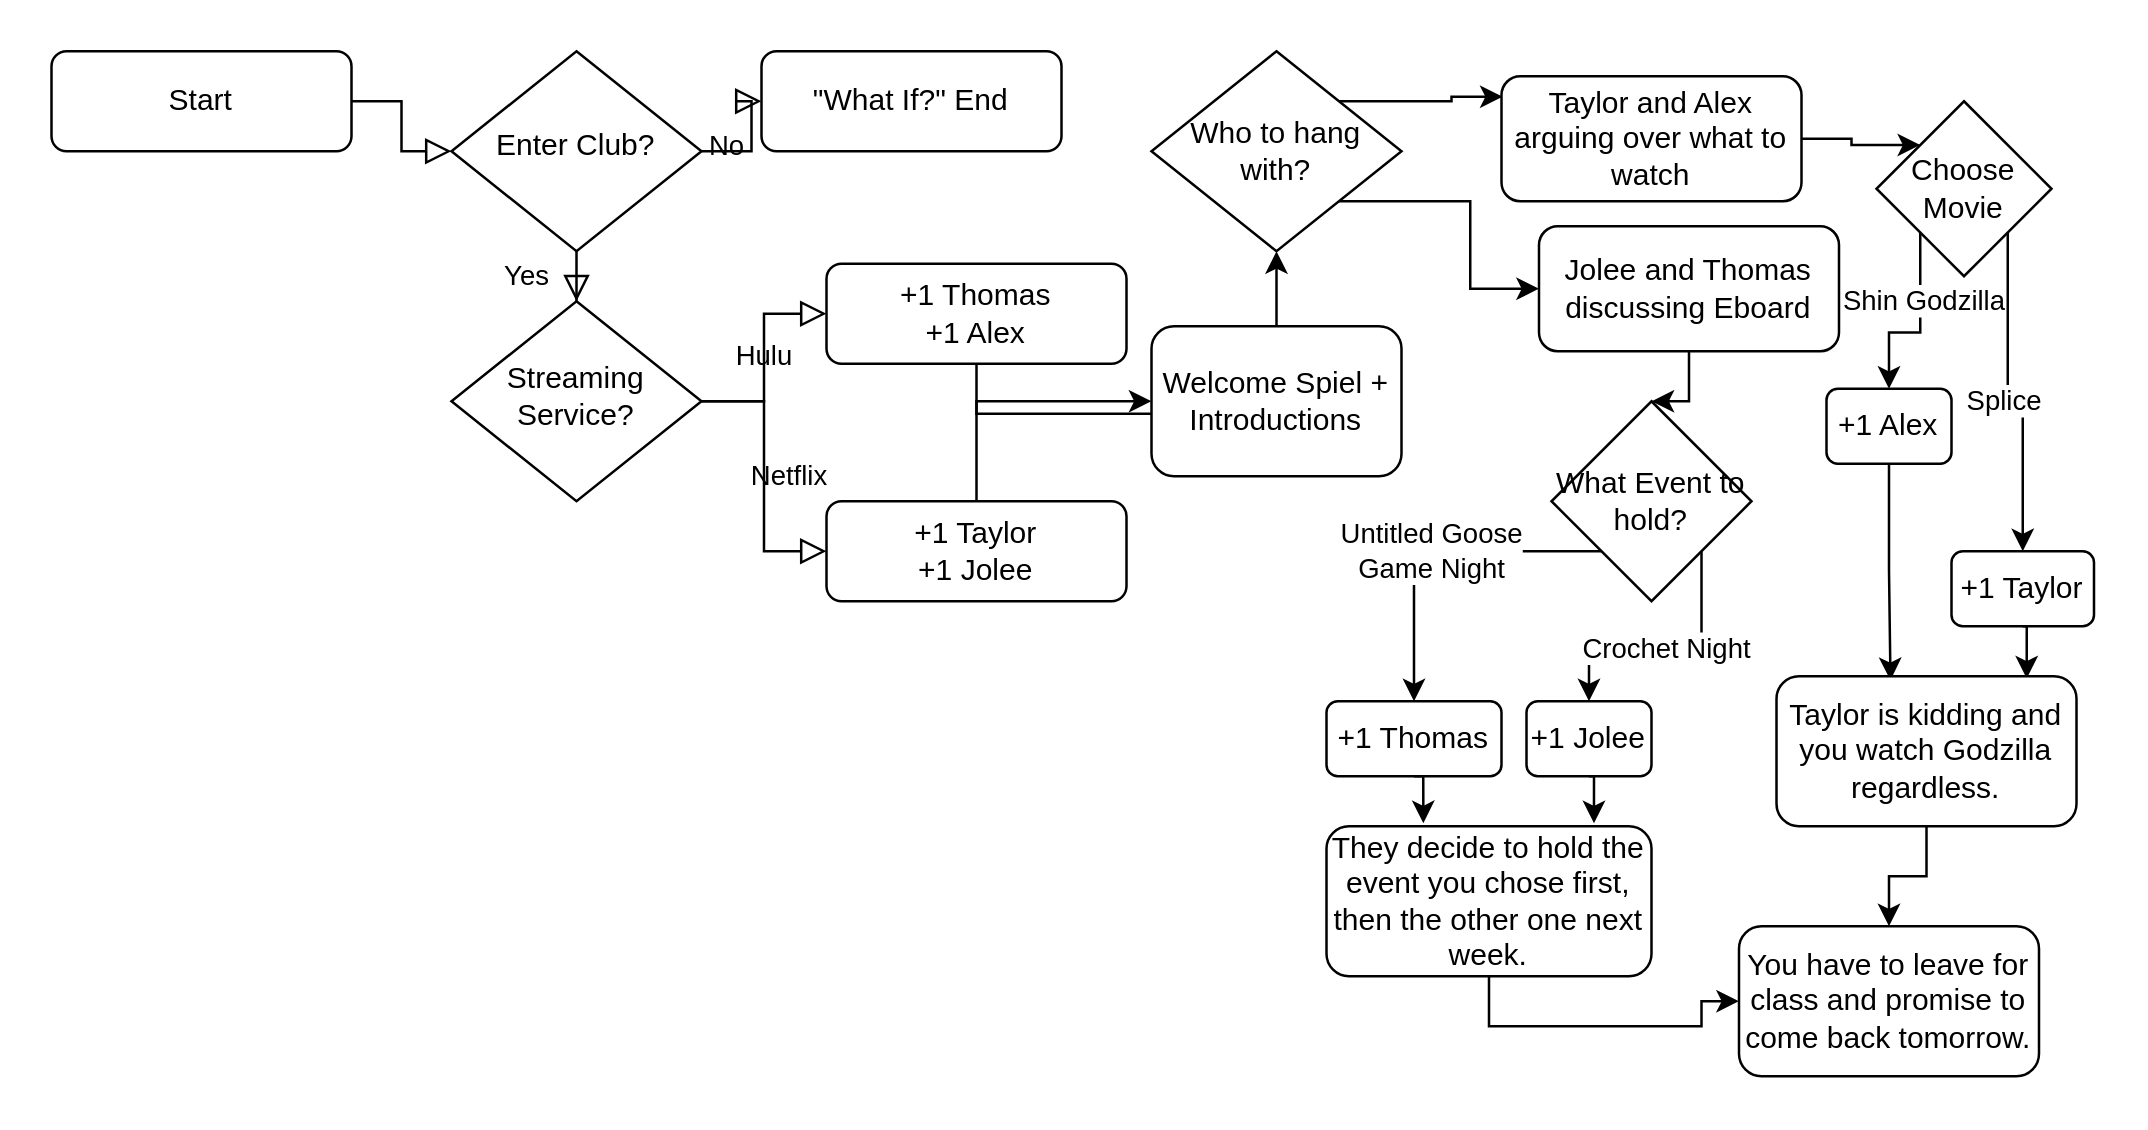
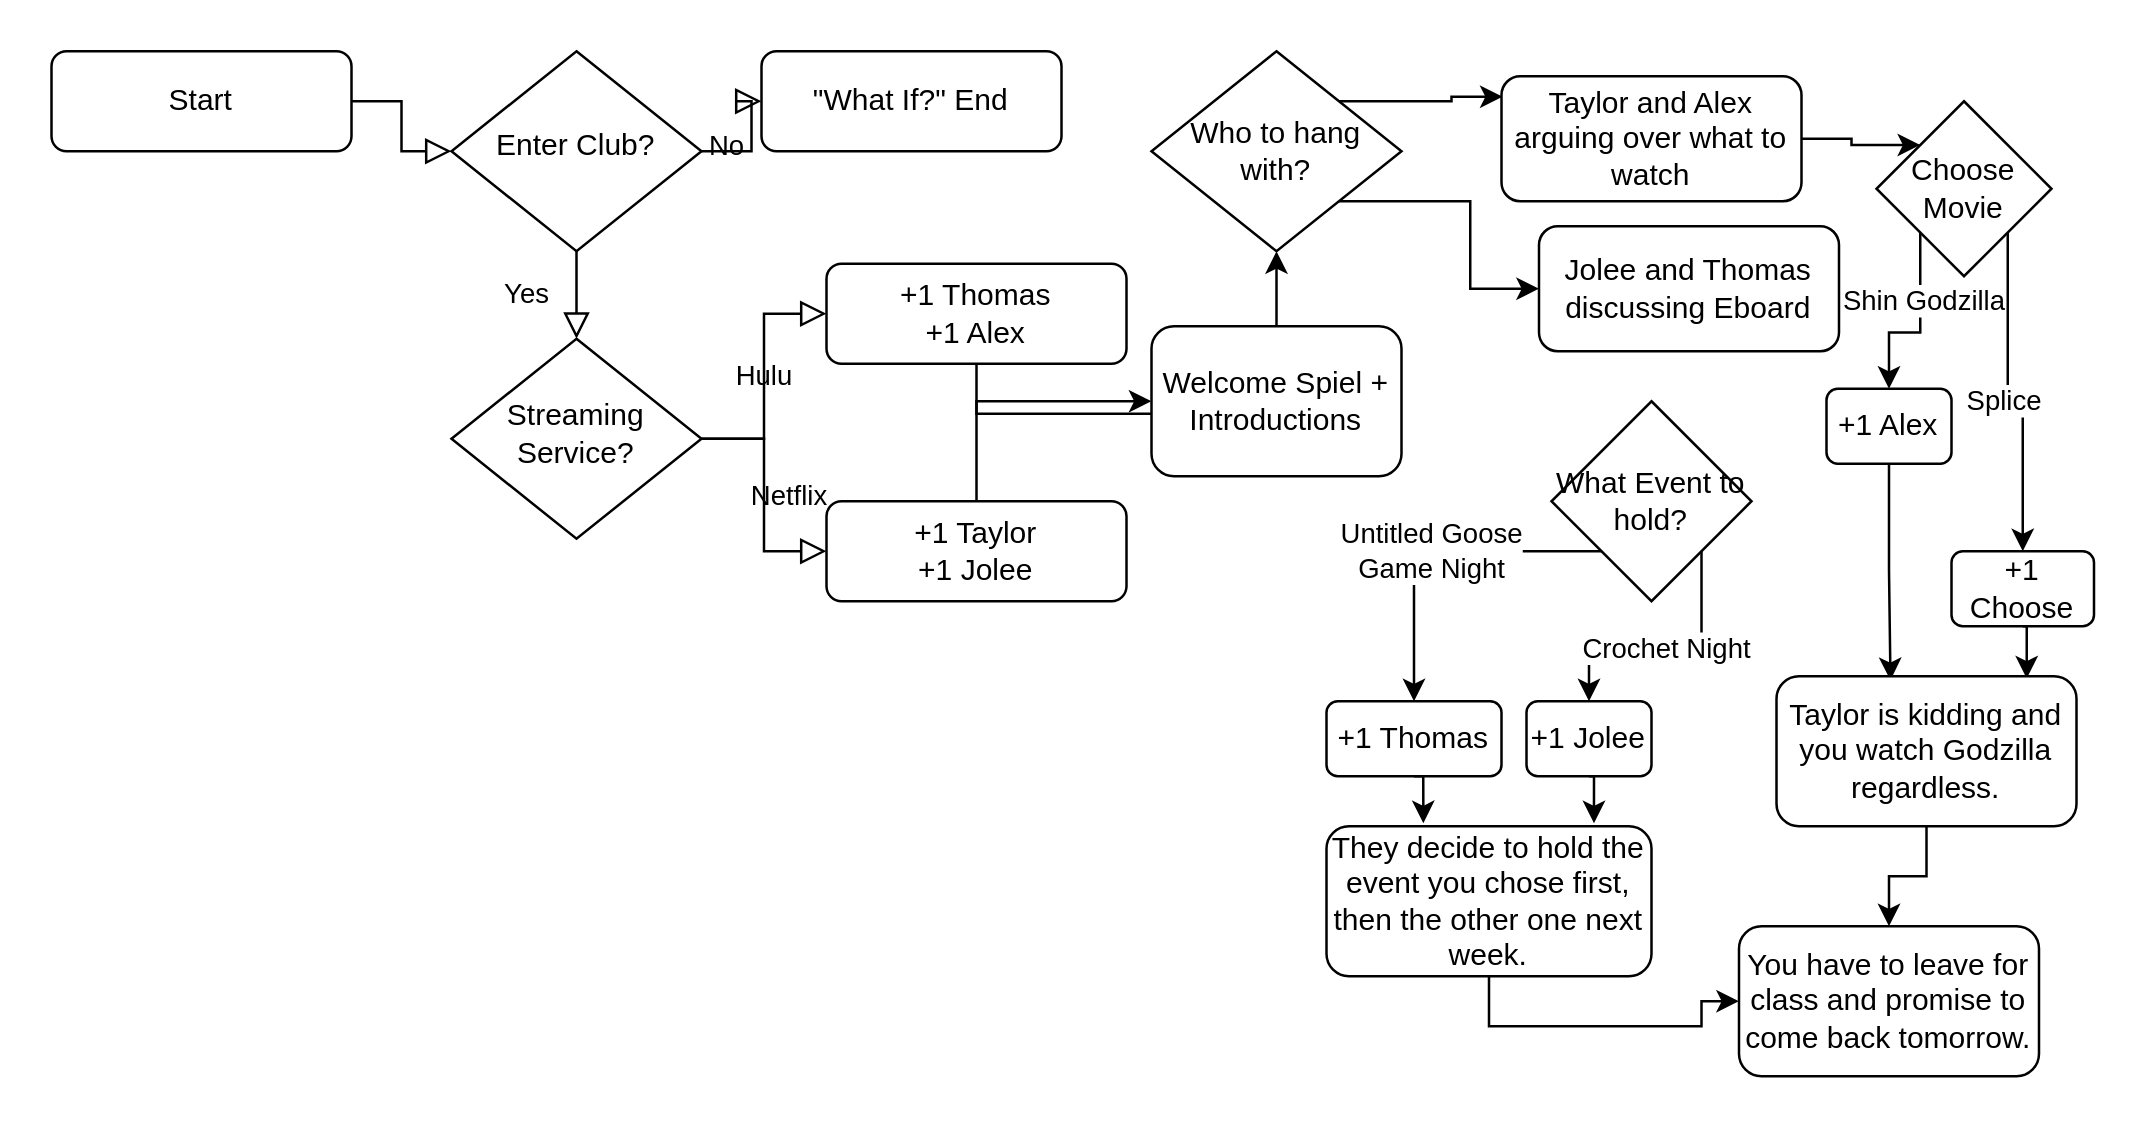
edge "Jolee and Thomas discussing Eboard" -> "What Event to hold?": removed
node "Streaming Service?": moved (576, 401) -> (576, 439)
node "+1 Taylor": label "+1 Taylor" -> "+1 Choose"
